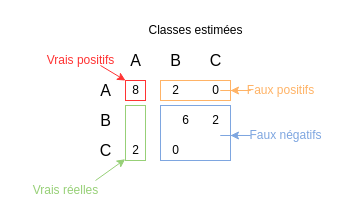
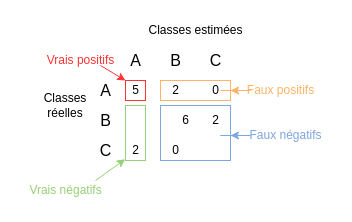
node "8": label "8" -> "5"
node "Classes réelles": added
node "Vrais réelles": label "Vrais réelles" -> "Vrais négatifs"
